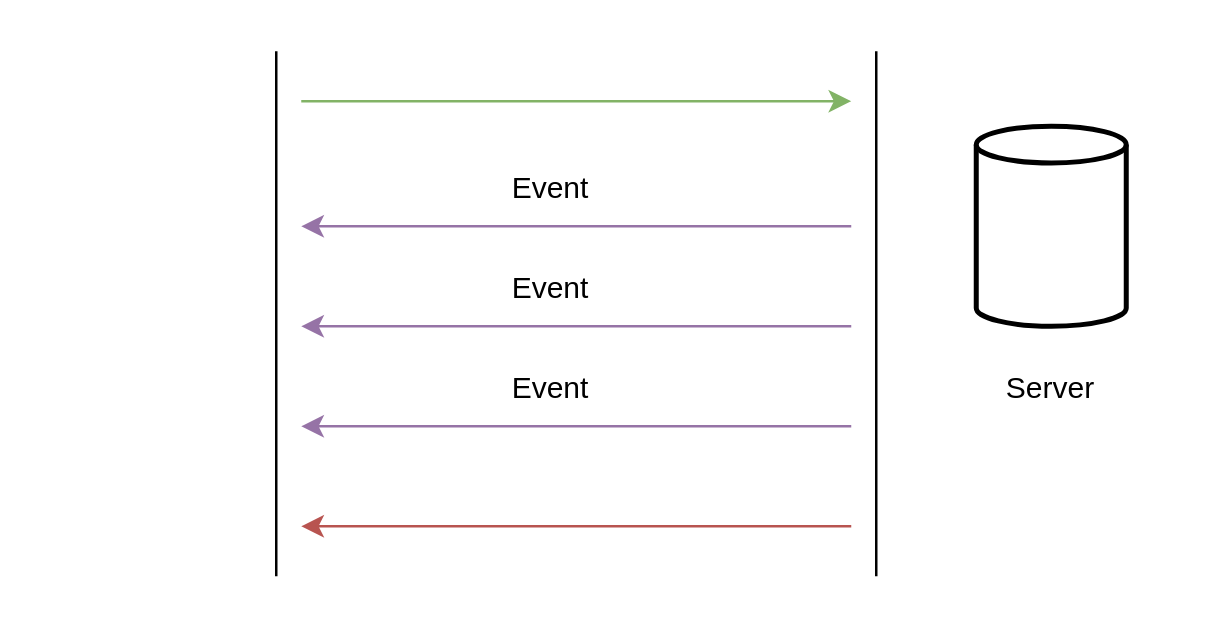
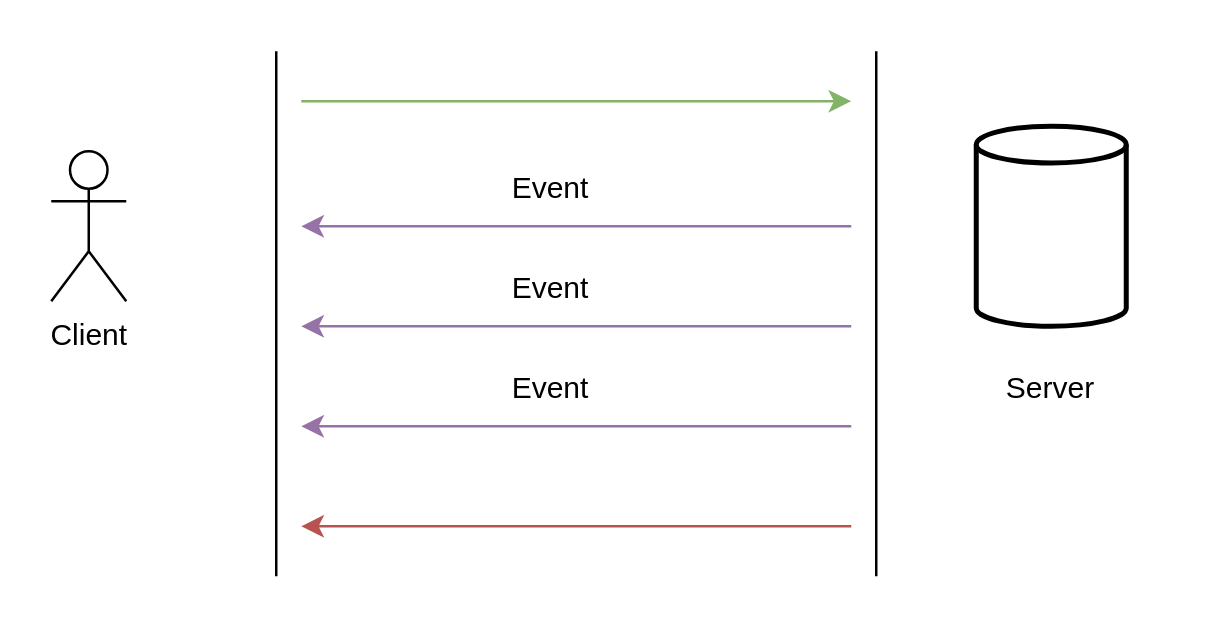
node "Client": added
